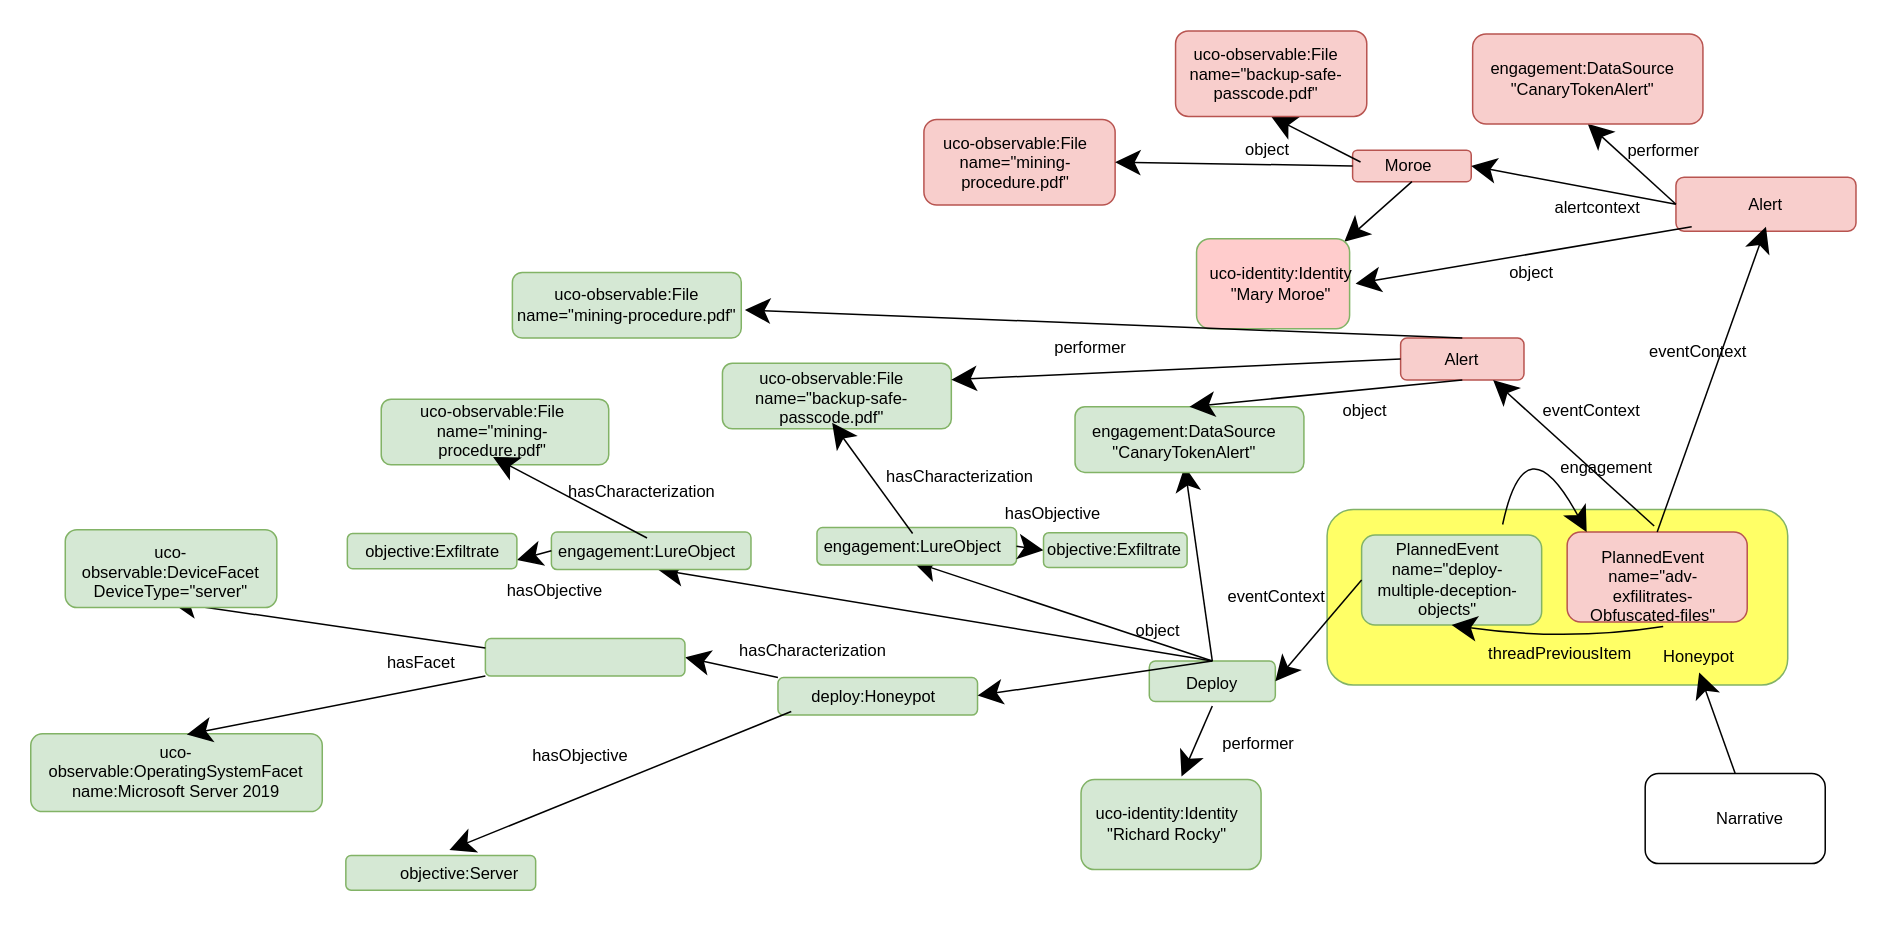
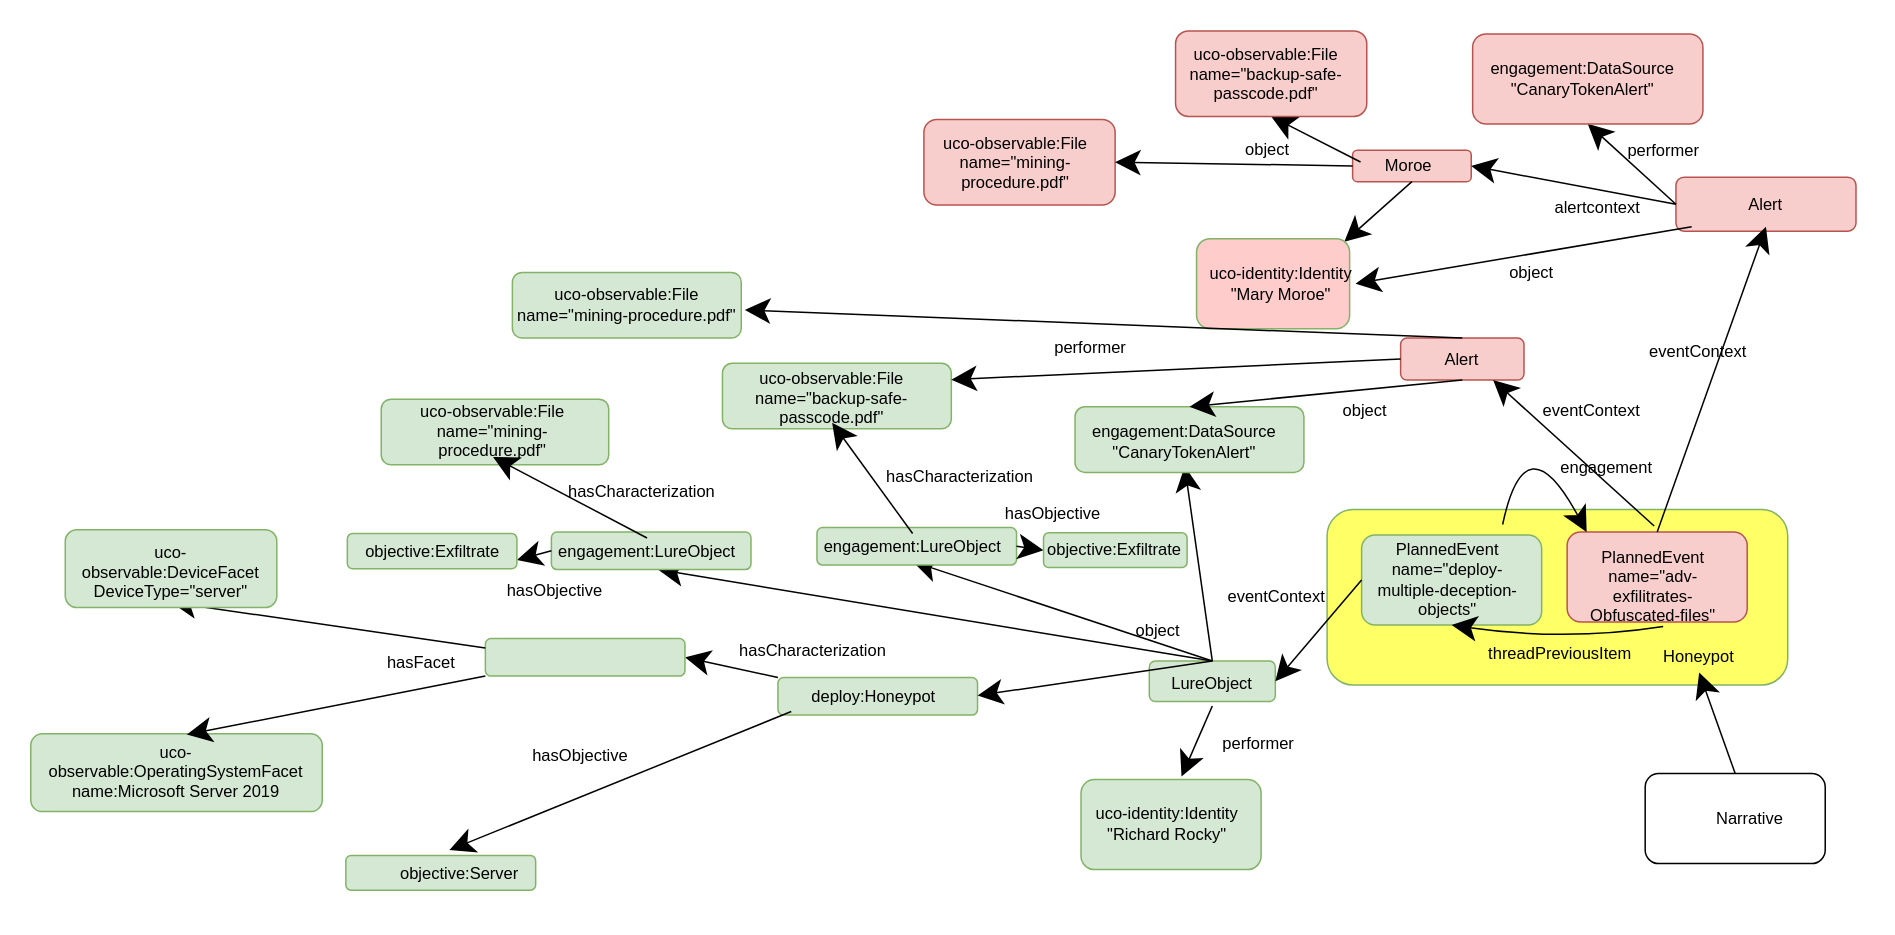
node "Deploy": label "Deploy" -> "LureObject"
